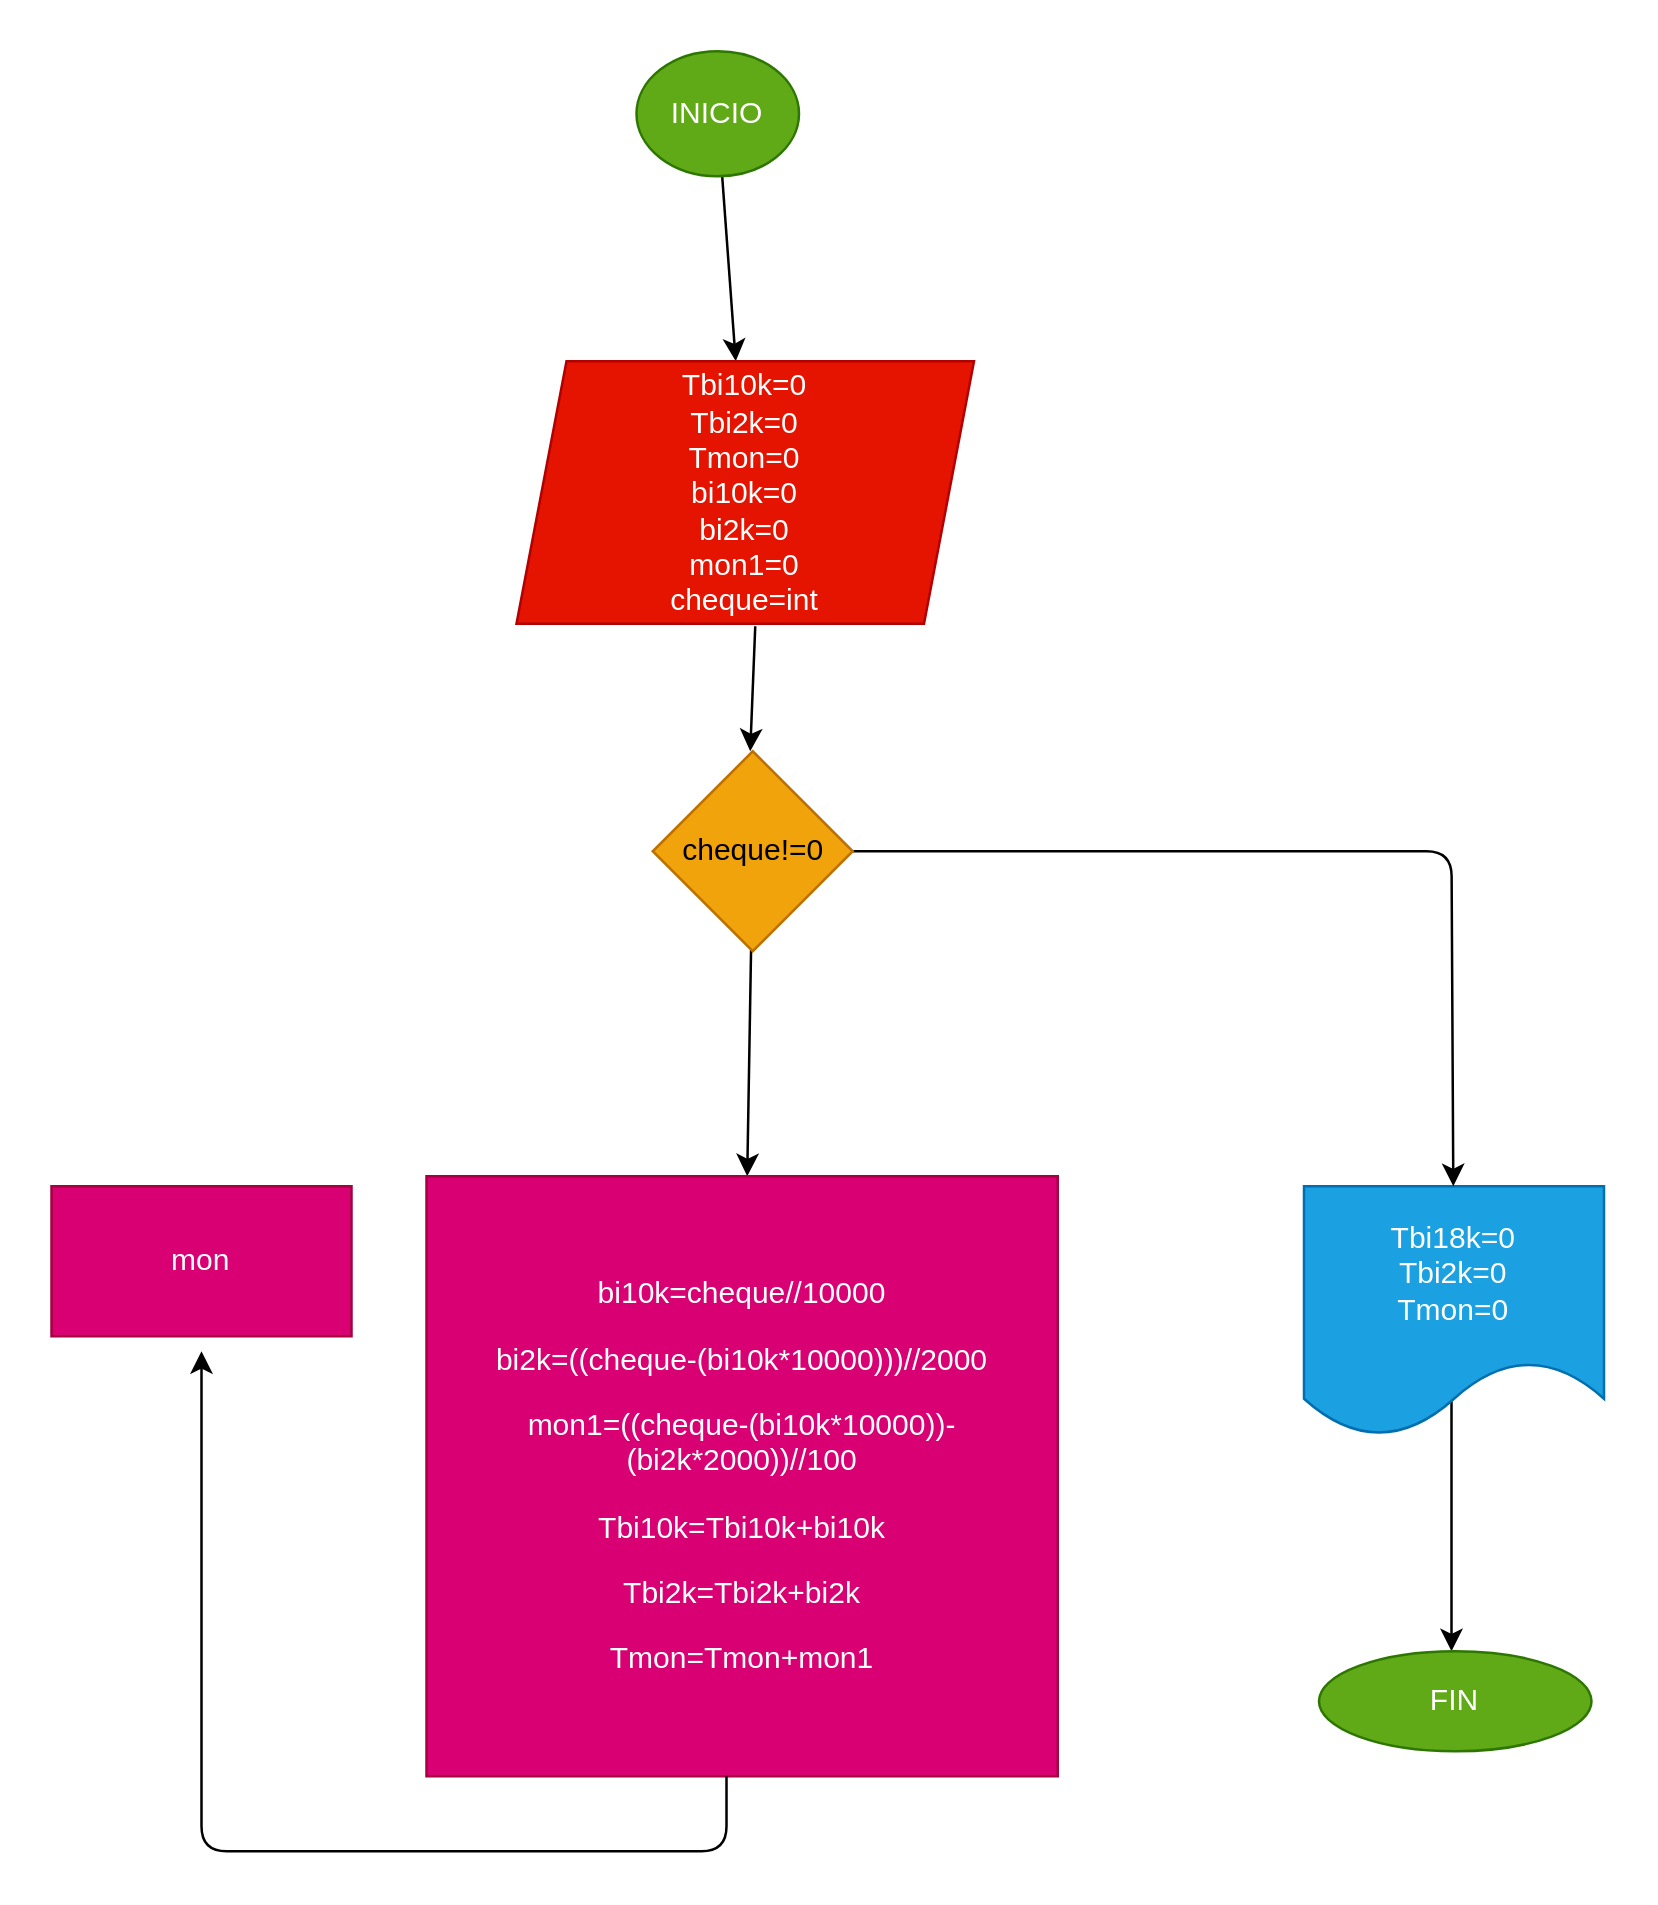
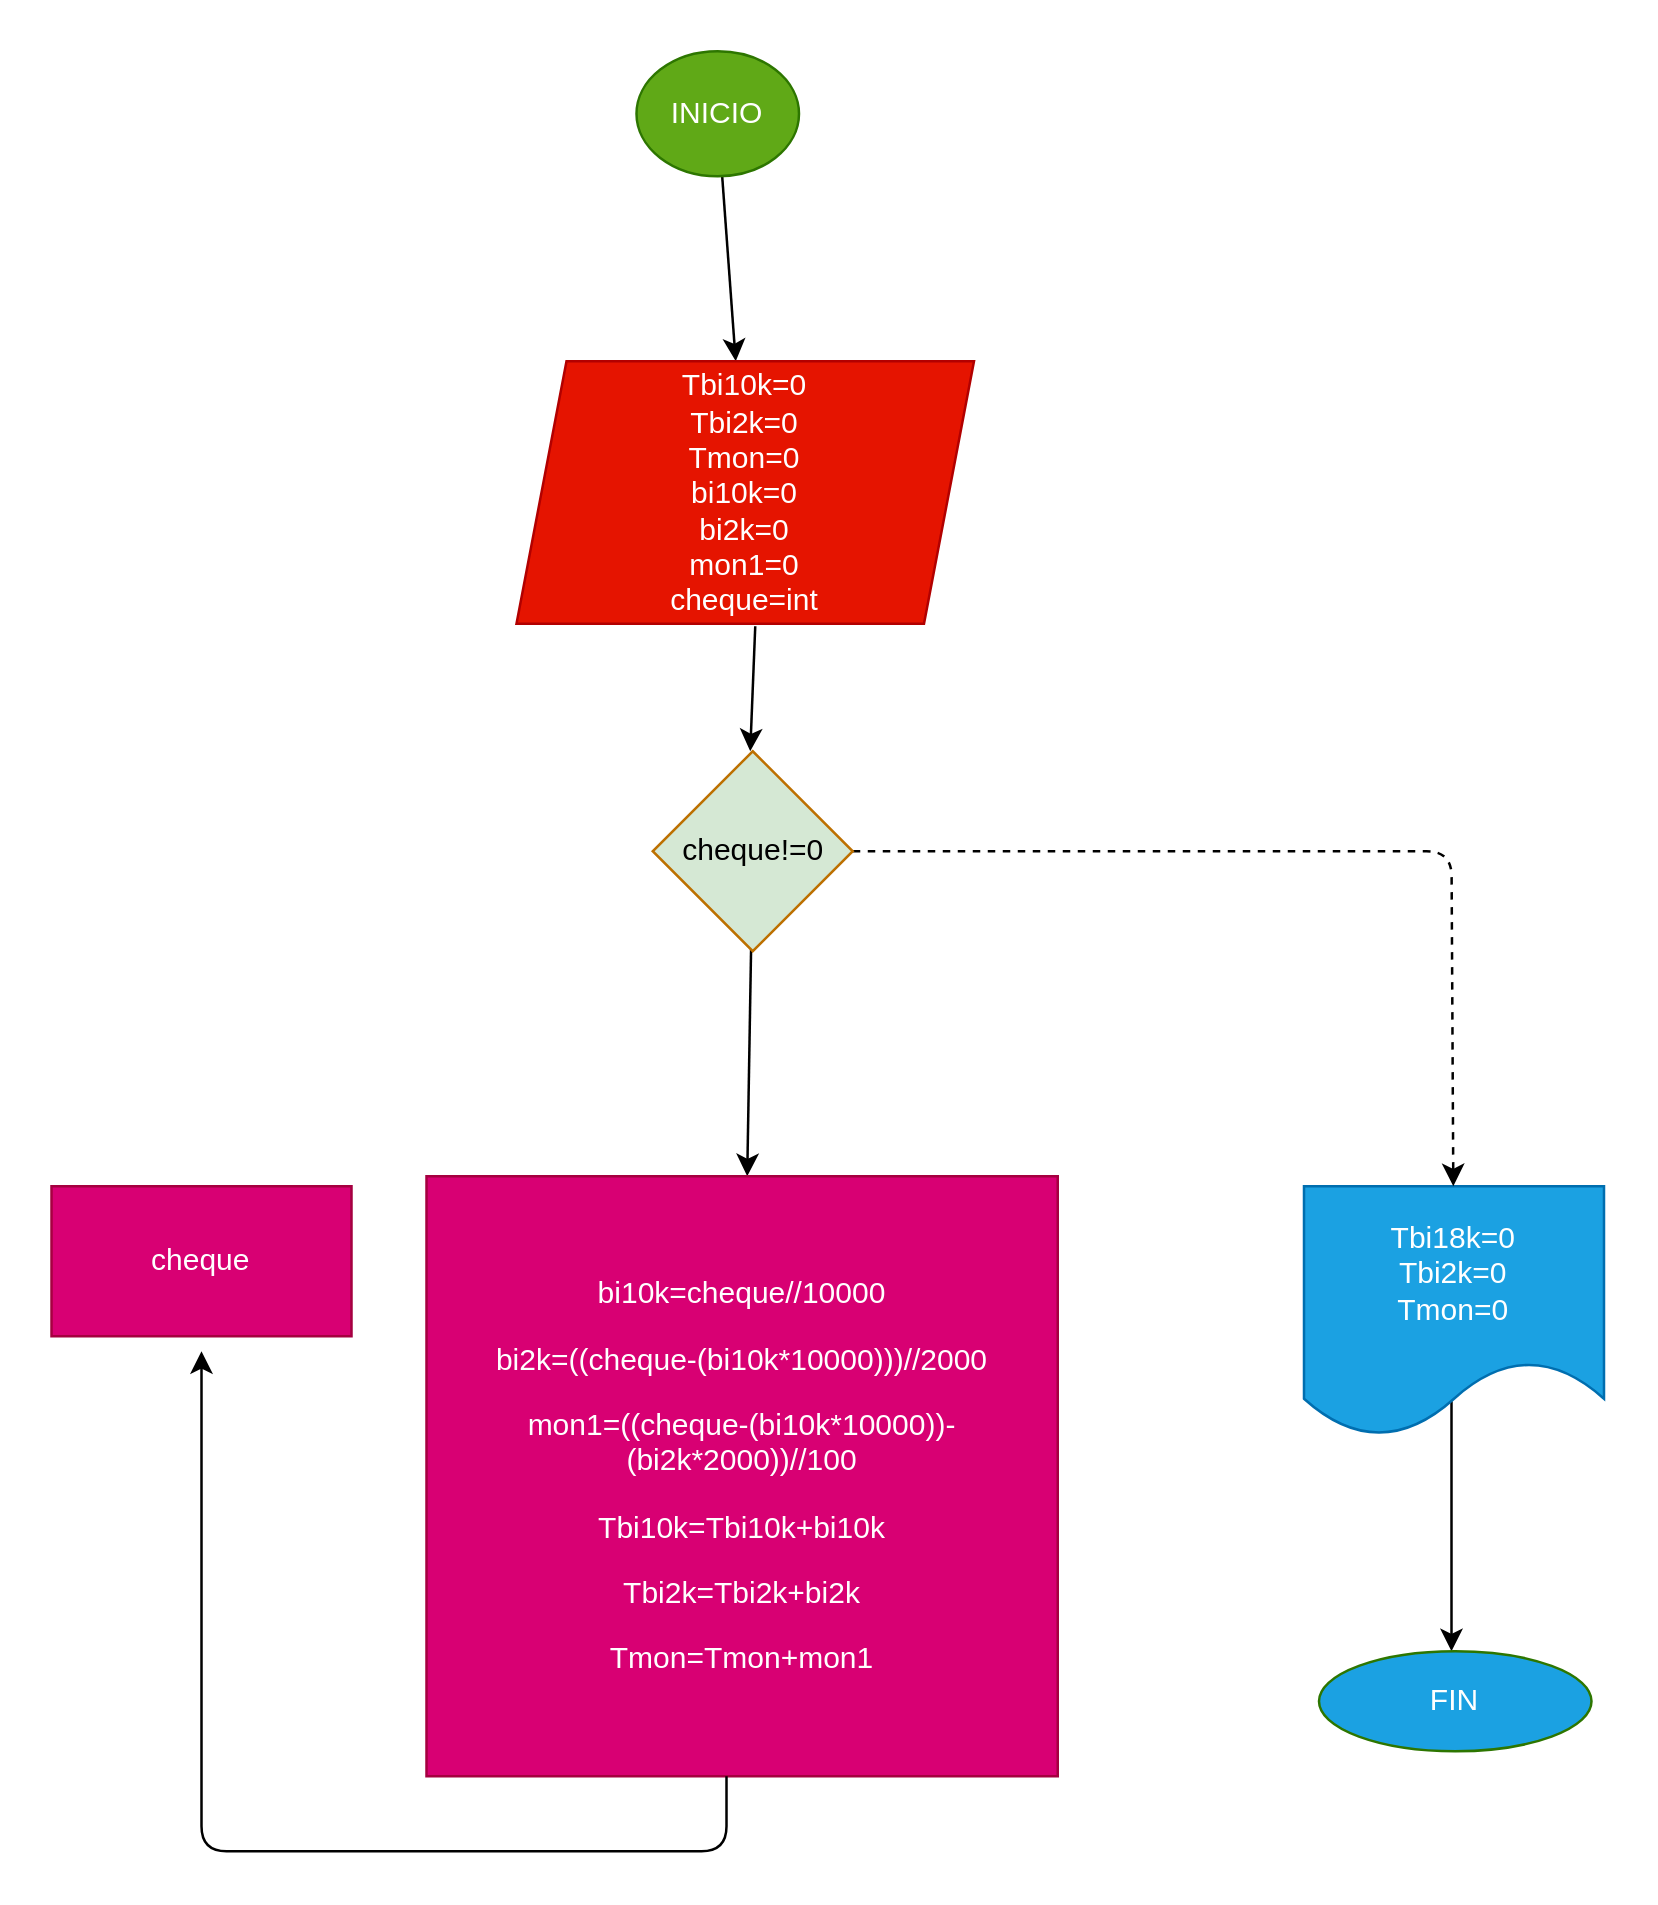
node "cheque!=0": fillcolor #f0a30a -> #d5e8d4
edge "cheque!=0" -> "Tbi18k=0 Tbi2k=0 Tmon=0": style solid -> dashed
node "mon": label "mon" -> "cheque"
node "FIN": fillcolor #60a917 -> #1ba1e2
